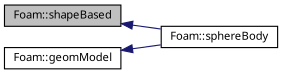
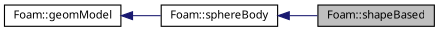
edge "Foam::sphereBody" -> "Foam::shapeBased": reversed
